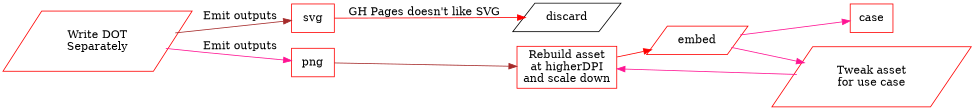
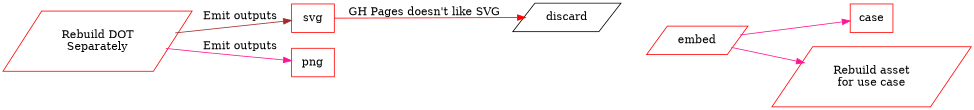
node "Write DOT Separately": label "Write DOT Separately" -> "Rebuild DOT Separately"
node "Rebuild asset at higherDPI and scale down": removed
node "Tweak asset for use case": label "Tweak asset for use case" -> "Rebuild asset for use case"
